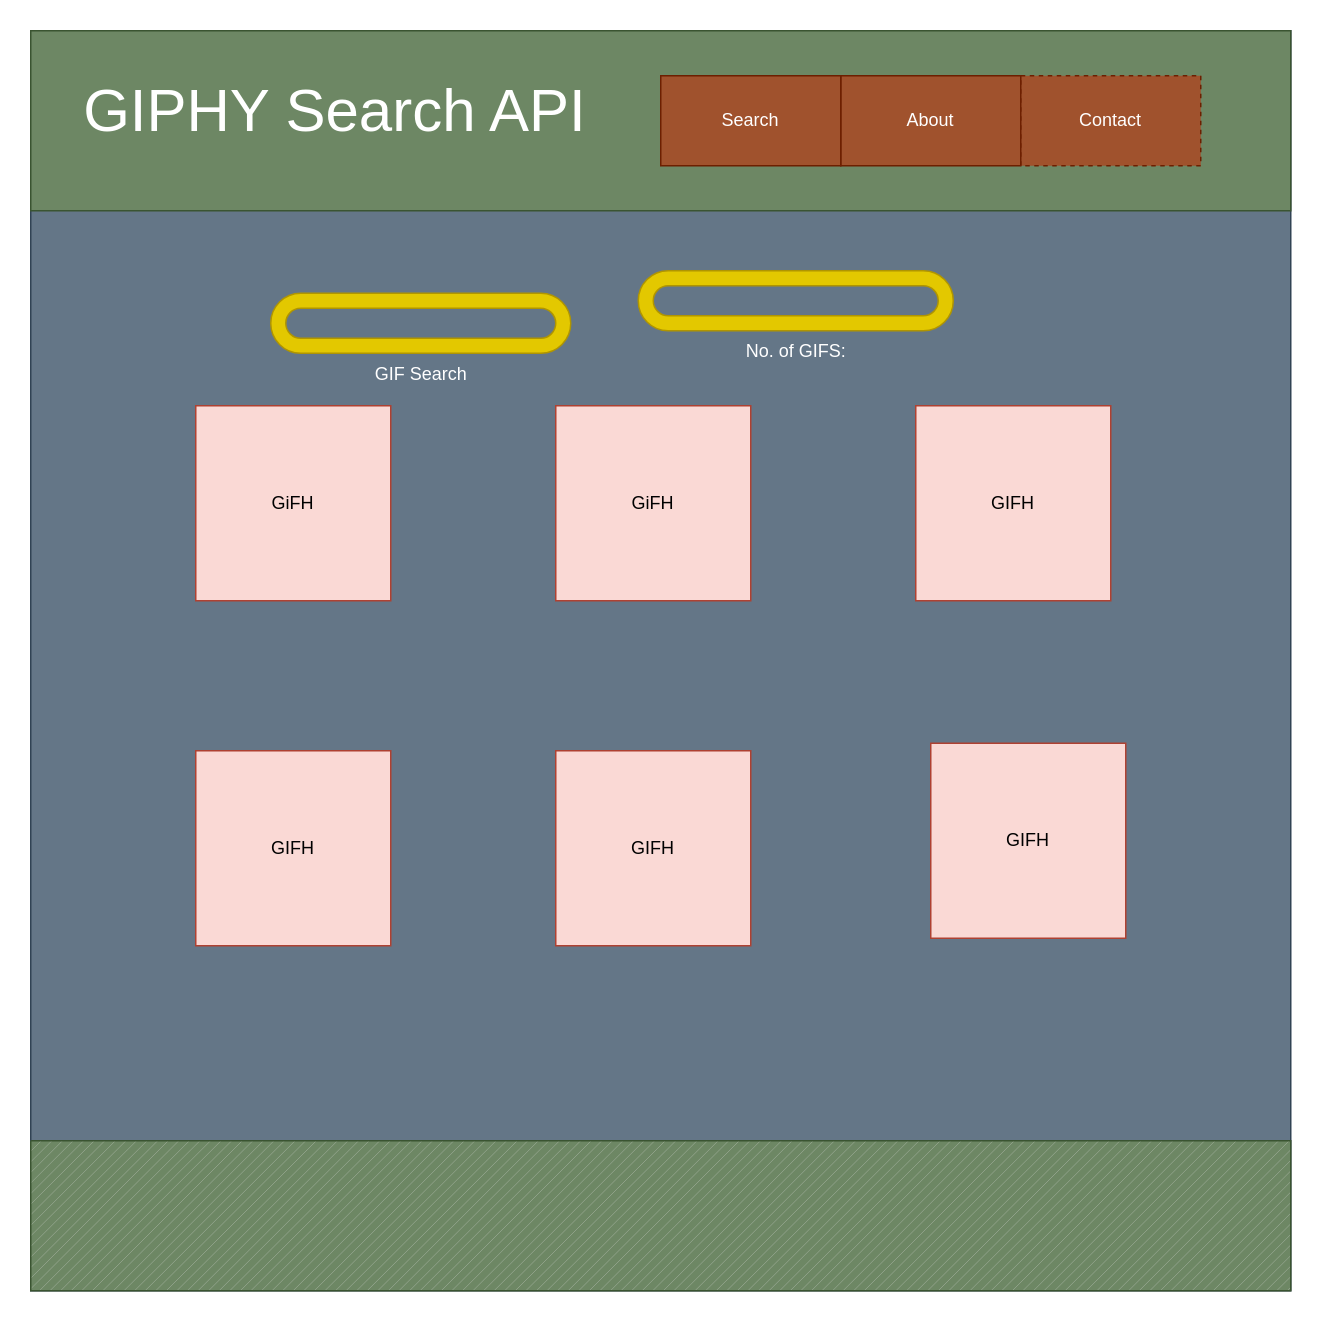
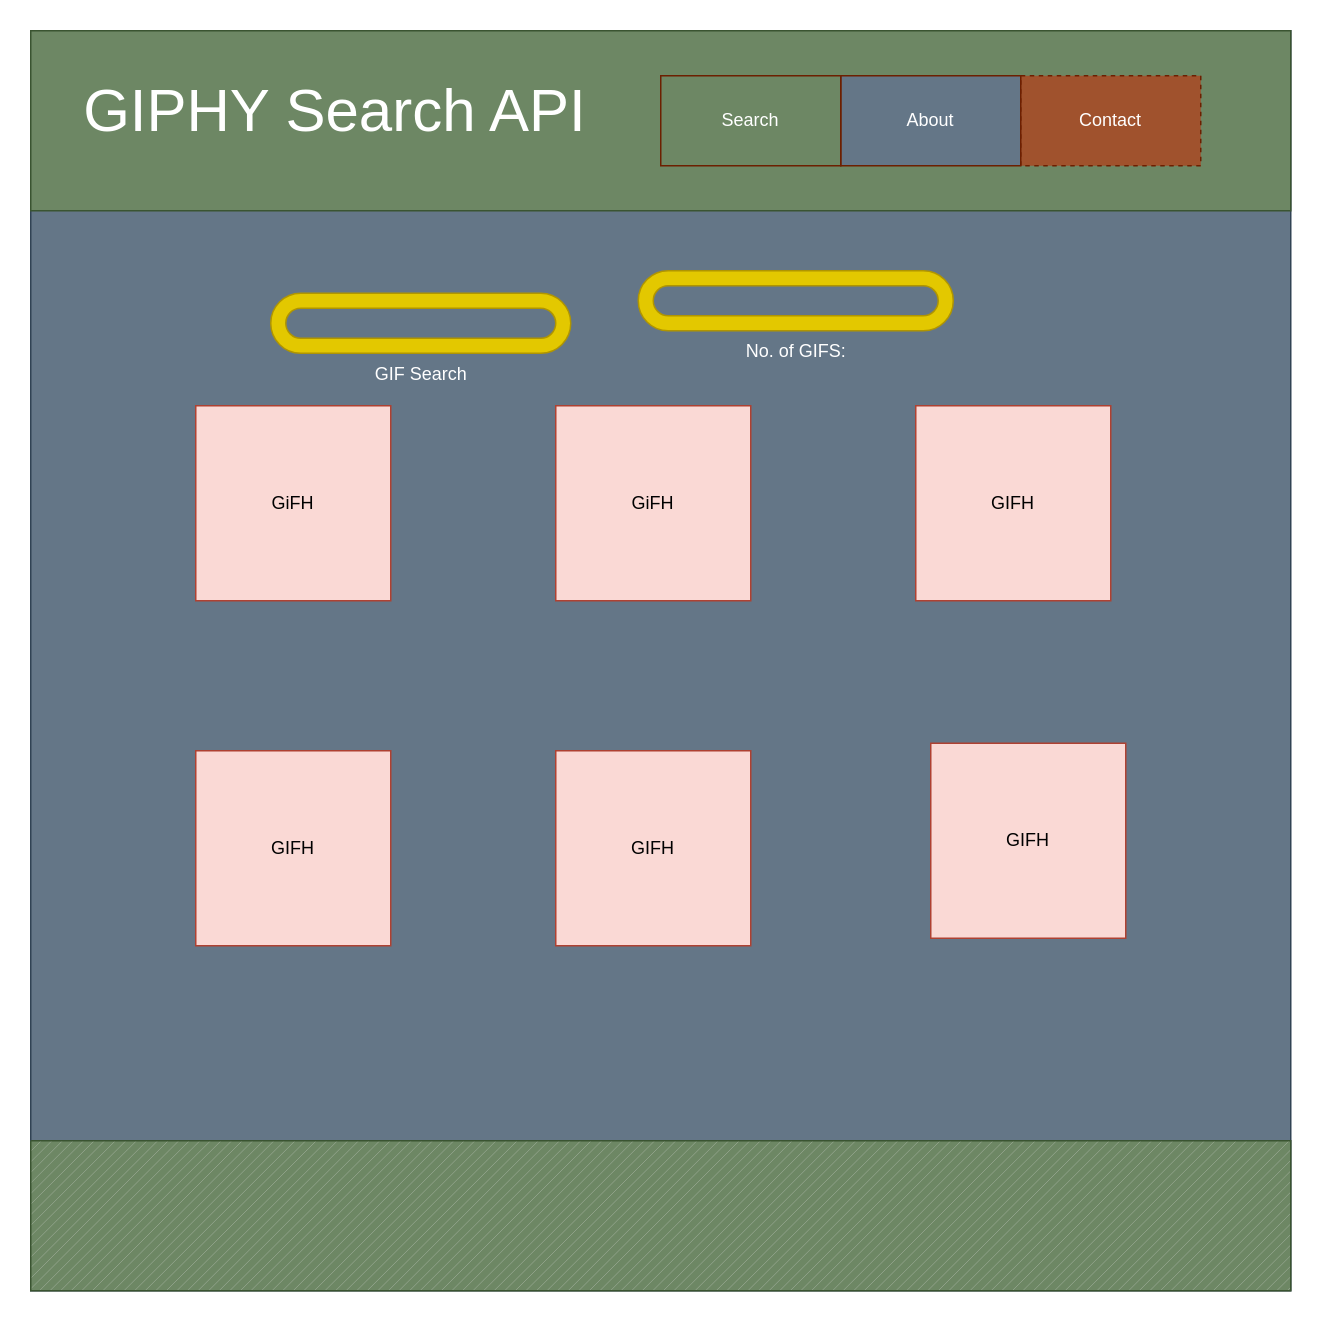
node "Search": fillcolor #a0522d -> #6d8764
node "About": fillcolor #a0522d -> #647687
